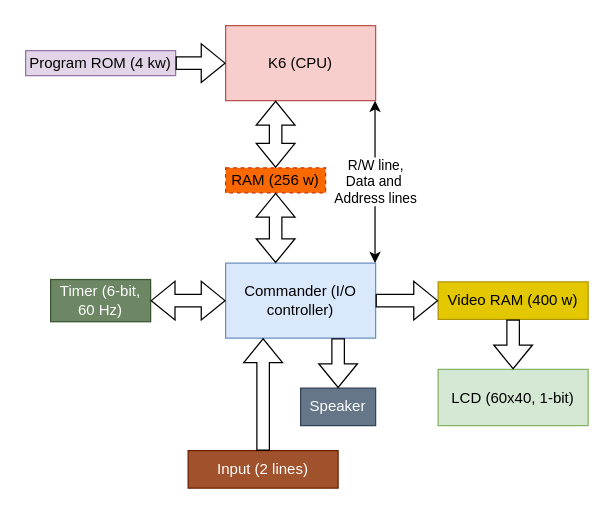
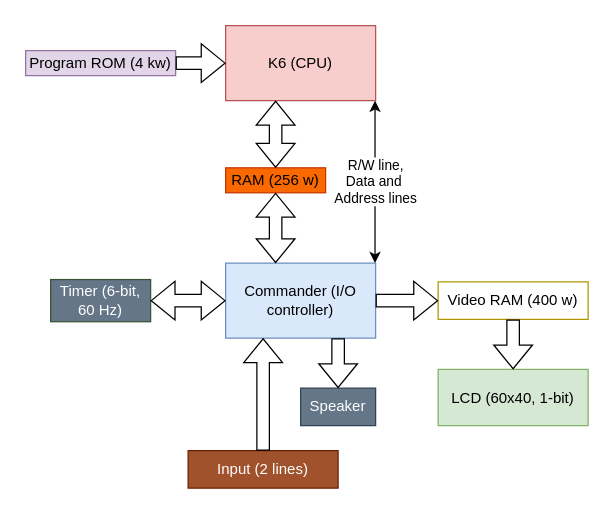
node "RAM (256 w)": style dashed -> solid
node "Timer (6-bit, 60 Hz)": fillcolor #6d8764 -> #647687
node "Video RAM (400 w)": fillcolor #e3c800 -> #ffffff
